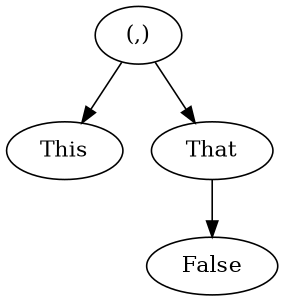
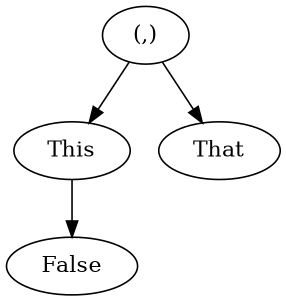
edge "That" -> "False": now "This" -> "False"
